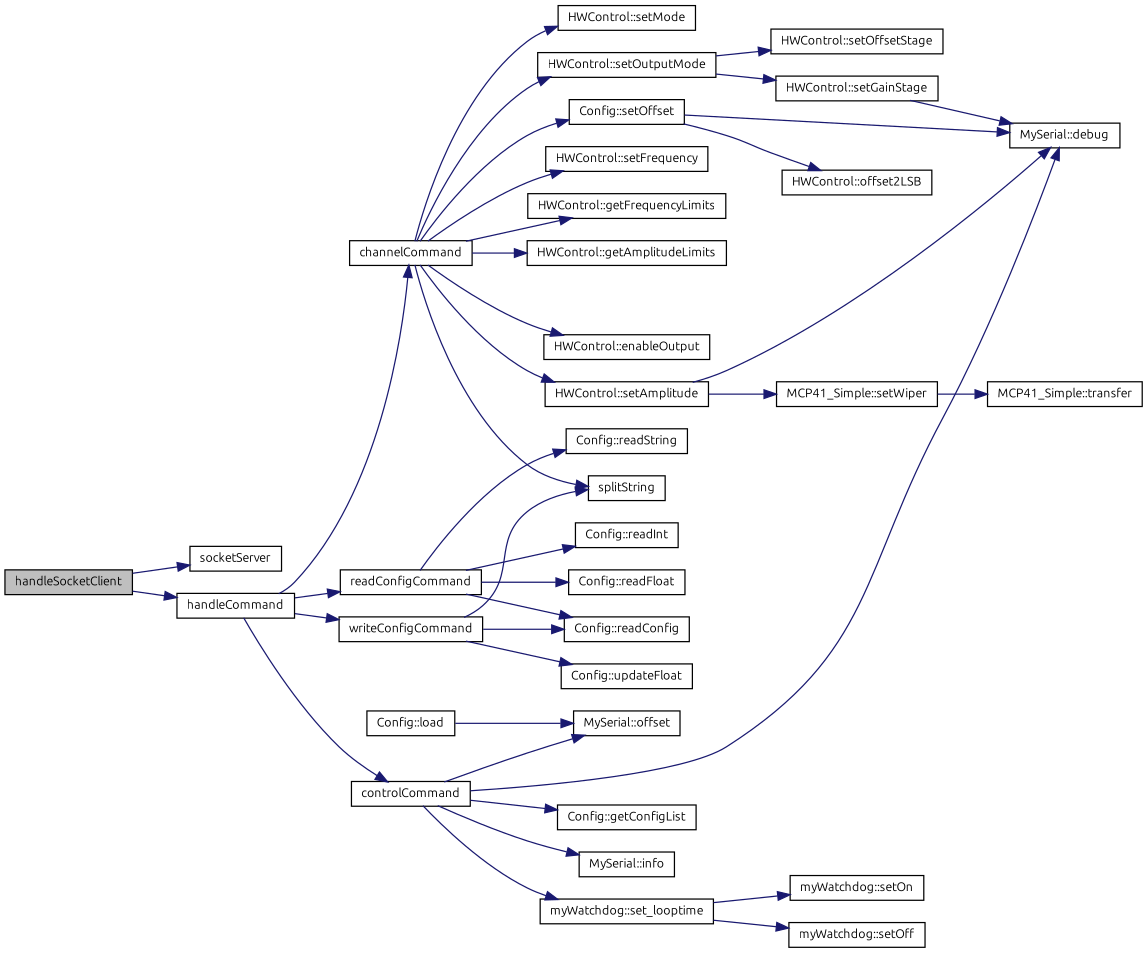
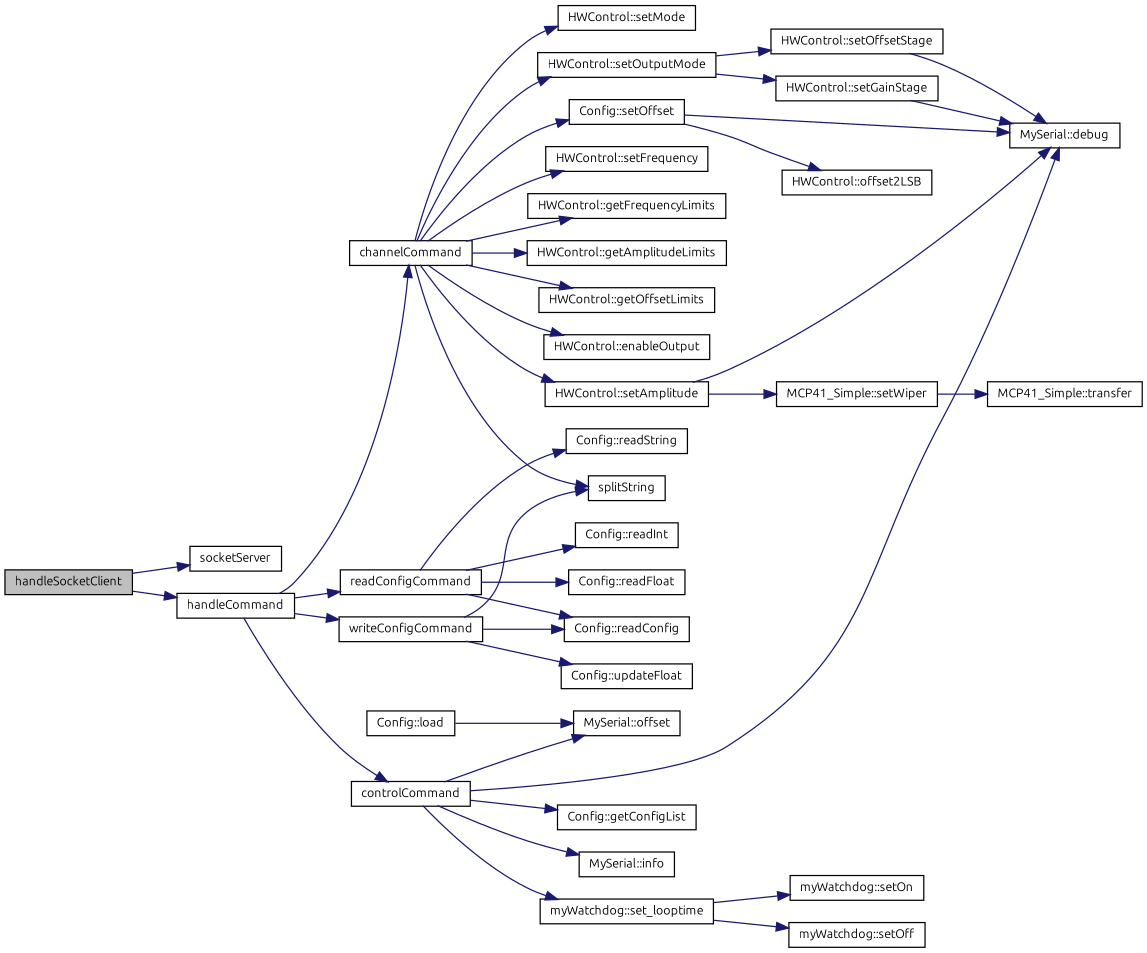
edge "HWControl::setOffsetStage" -> "MySerial::debug": added
node "HWControl::getOffsetLimits": added
